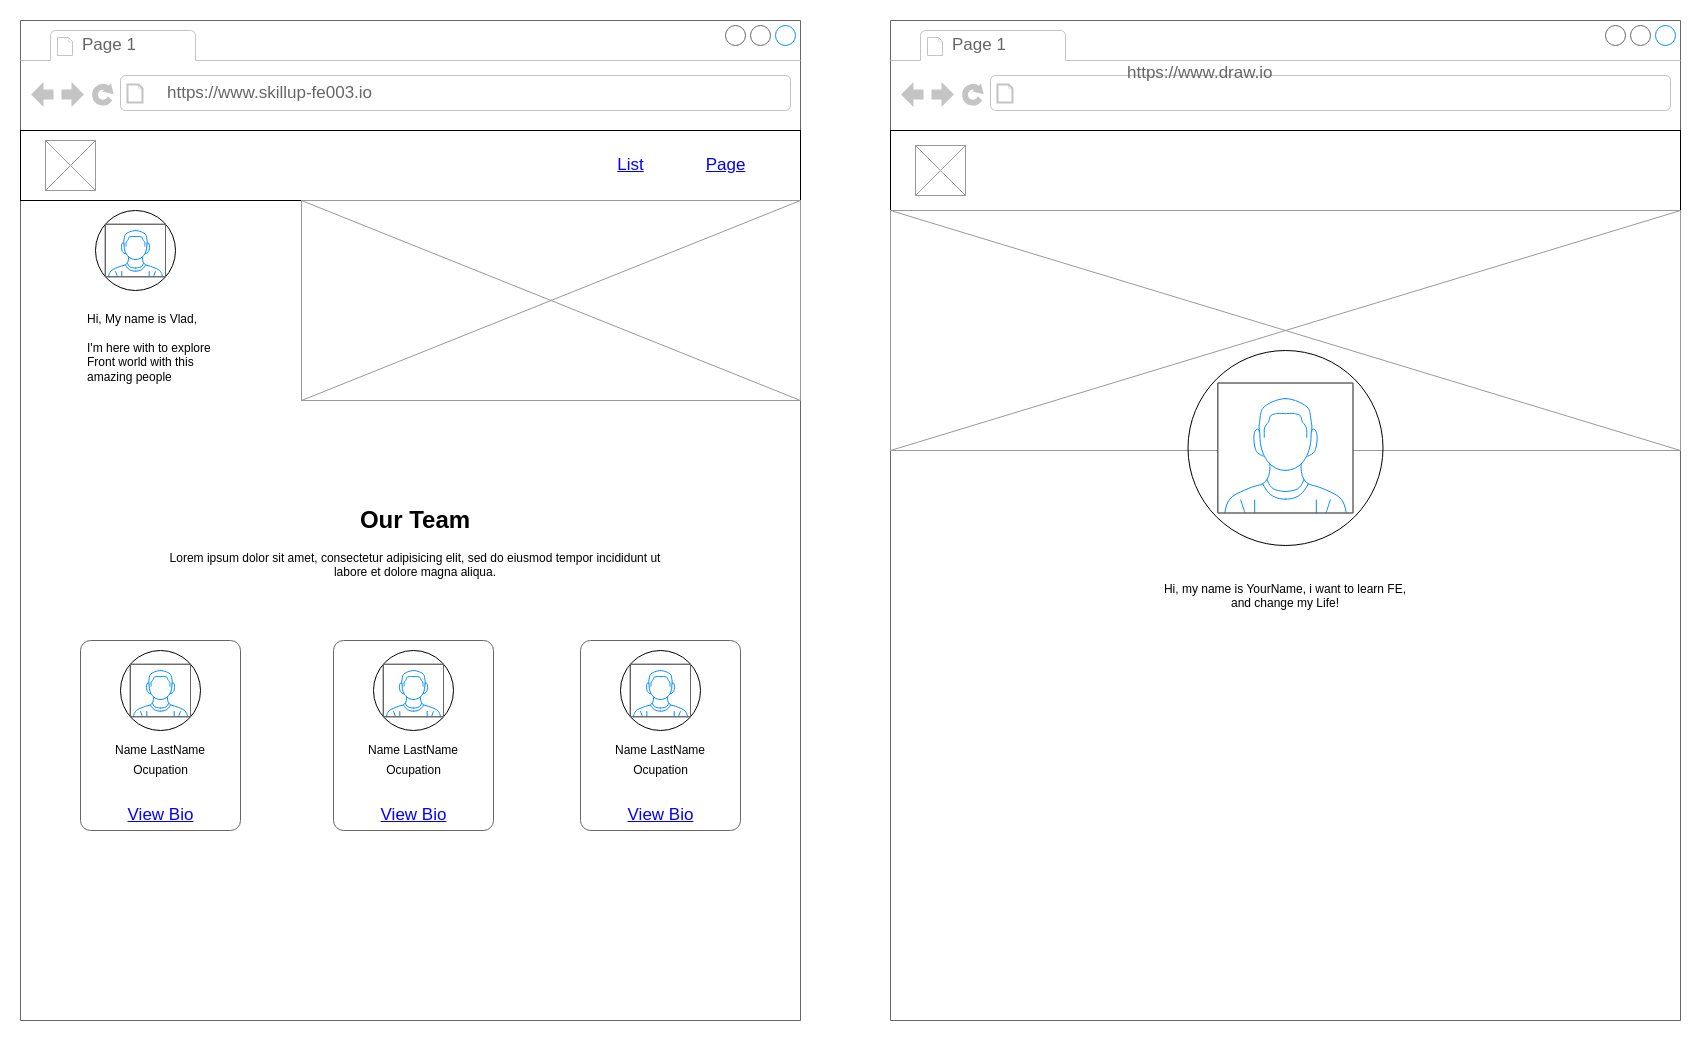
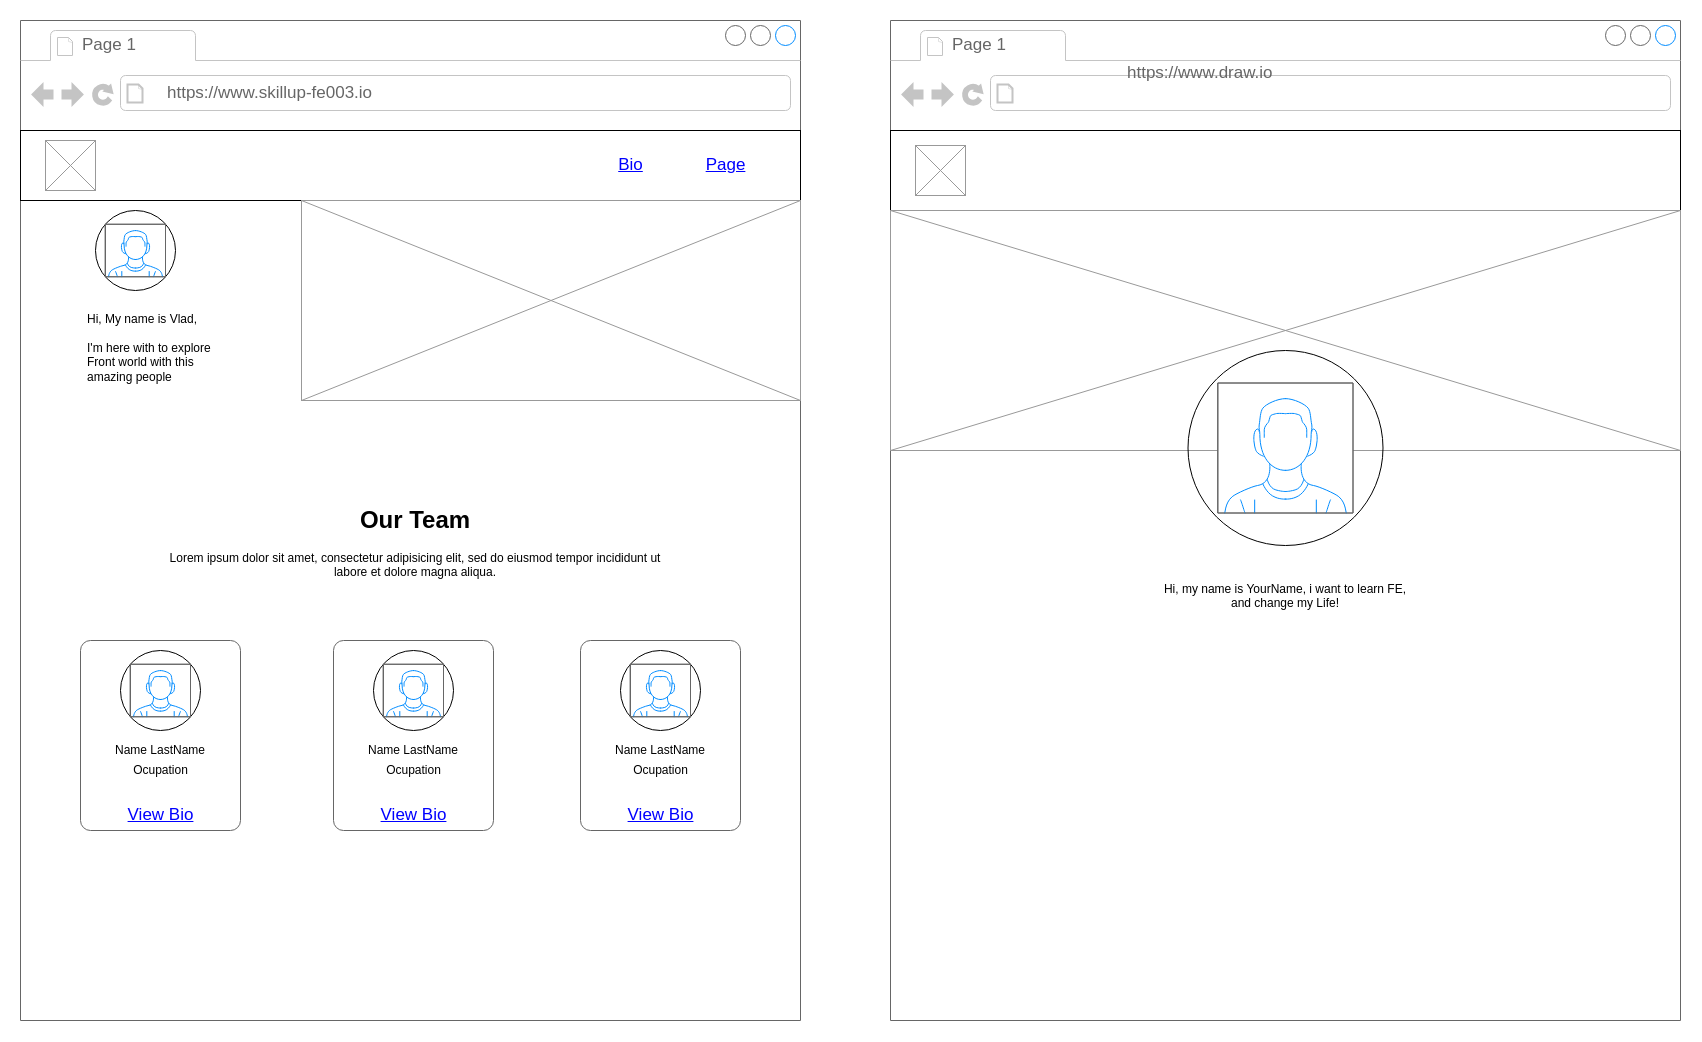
node "List": label "List" -> "Bio"
